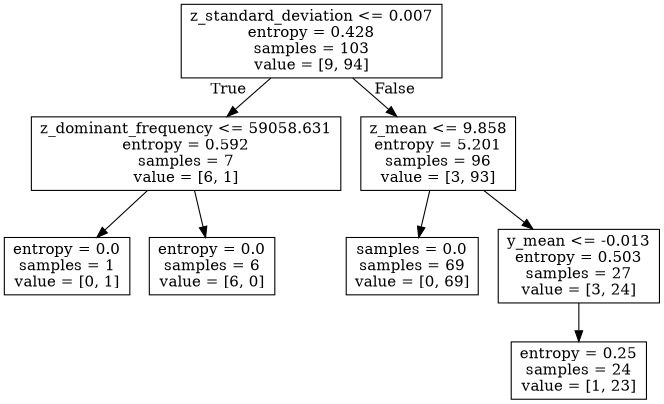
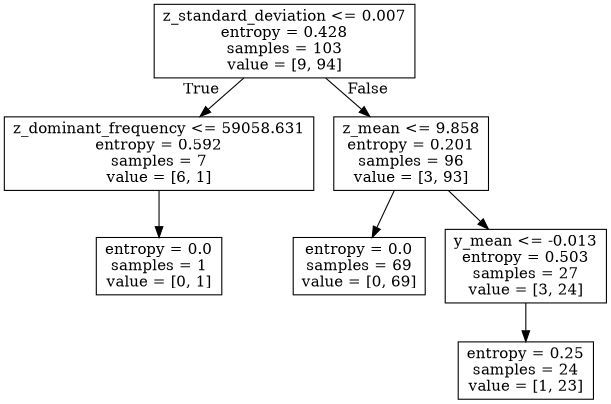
node "z_mean <= 9.858 entropy = 5.201 samples = 96 value = [3, 93]": label "z_mean <= 9.858 entropy = 5.201 samples = 96 value = [3, 93]" -> "z_mean <= 9.858 entropy = 0.201 samples = 96 value = [3, 93]"
node "entropy = 0.0 samples = 6 value = [6, 0]": removed
node "samples = 0.0 samples = 69 value = [0, 69]": label "samples = 0.0 samples = 69 value = [0, 69]" -> "entropy = 0.0 samples = 69 value = [0, 69]"
